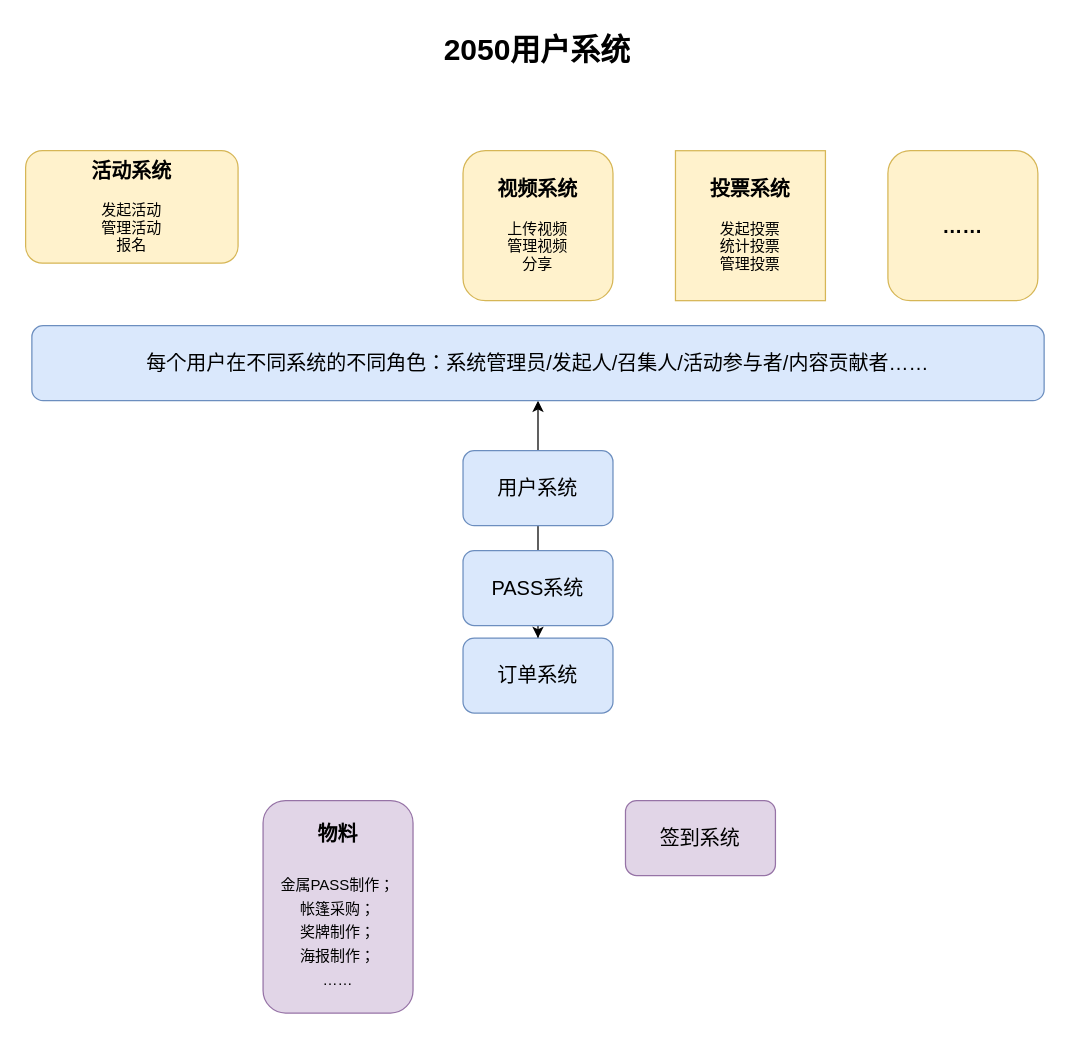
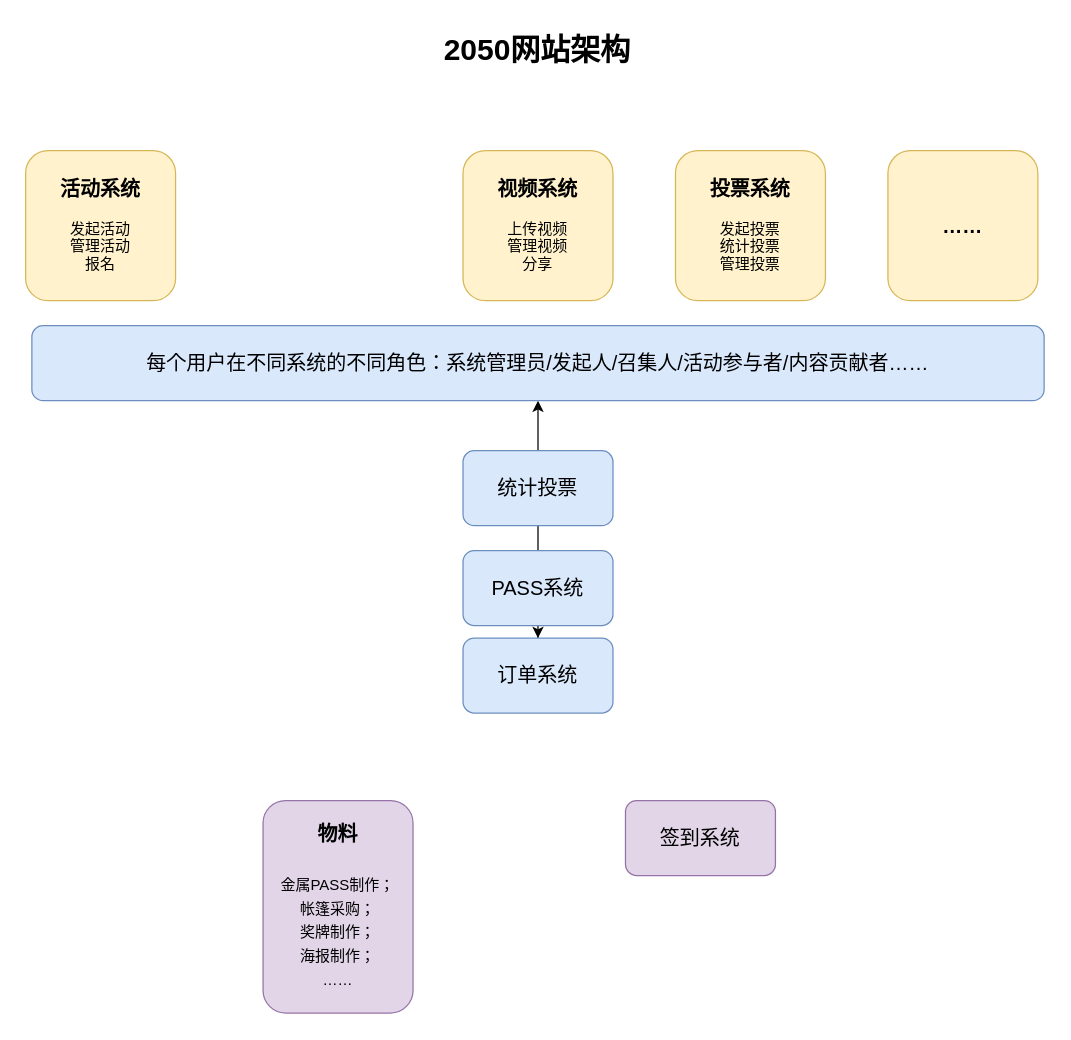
node "2050用户系统": label "2050用户系统" -> "2050网站架构"
node "活动系统 发起活动 管理活动 报名": size 213x113 -> 150x150
node "投票系统 发起投票 统计投票 管理投票": shape rectangle -> rounded rectangle
node "用户系统": label "用户系统" -> "统计投票"
